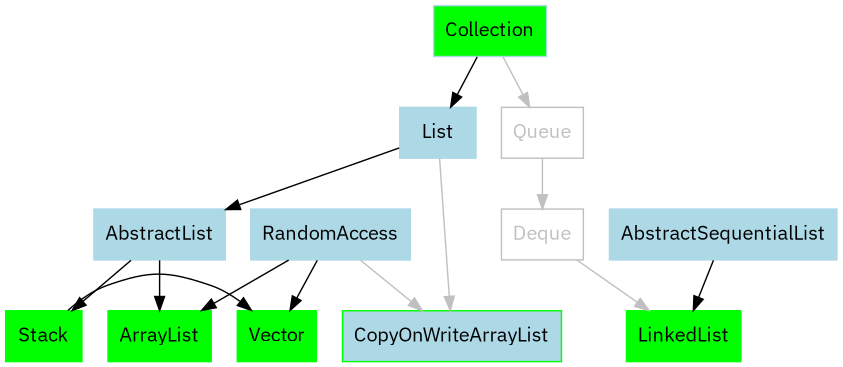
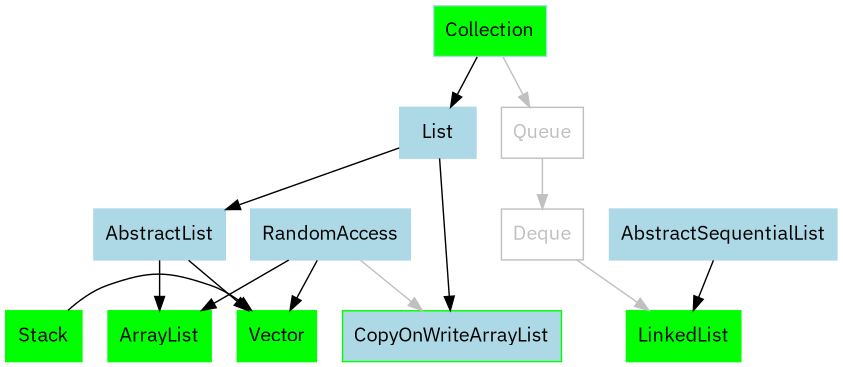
edge "List" -> "CopyOnWriteArrayList": color grey -> black
edge "AbstractList" -> "Stack": now "AbstractList" -> "Vector"
